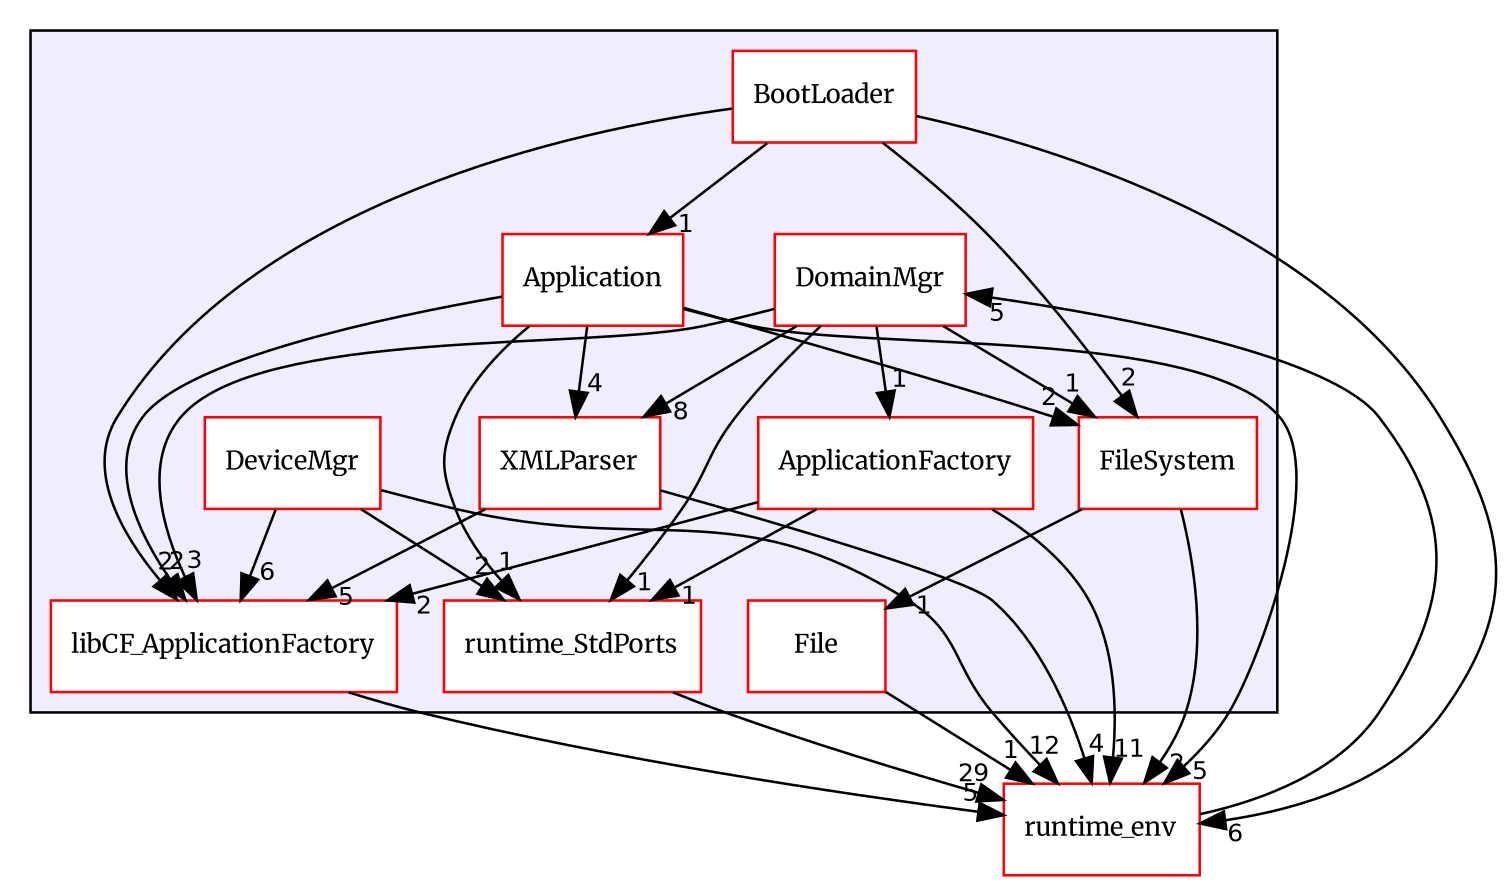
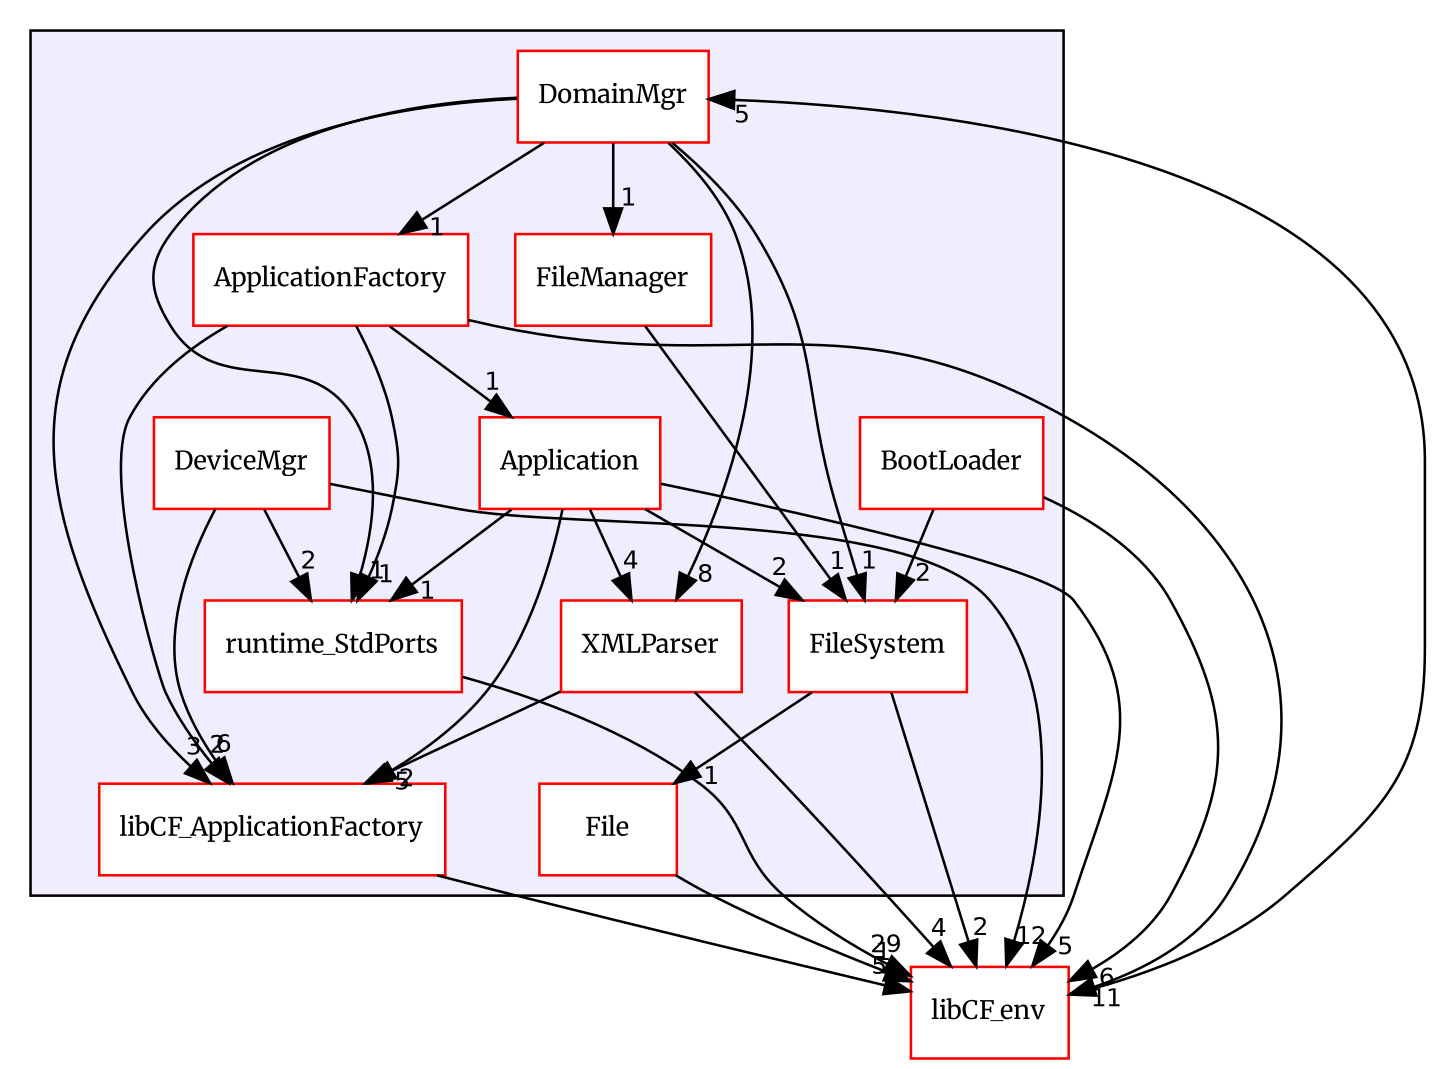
edge "BootLoader" -> "Application": now "ApplicationFactory" -> "Application"
edge "BootLoader" -> "libCF_ApplicationFactory": removed
node "FileManager": added
node "runtime_env": label "runtime_env" -> "libCF_env"
